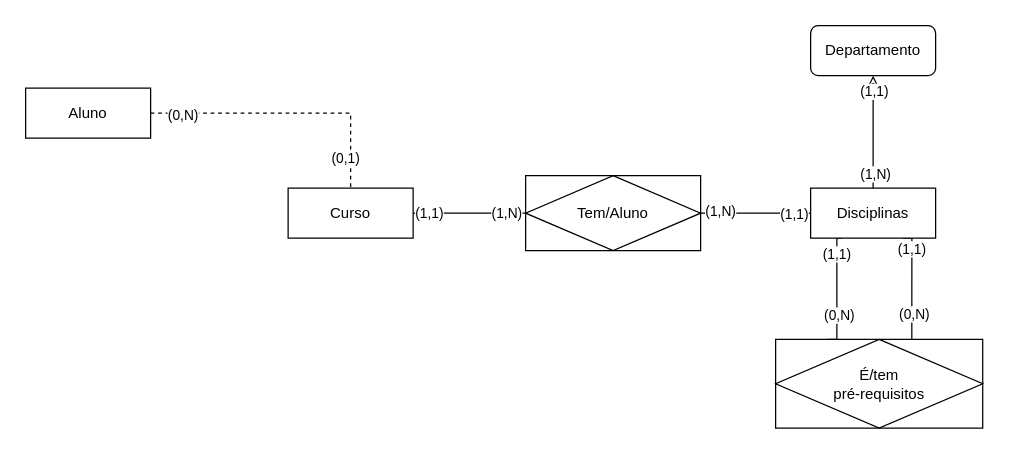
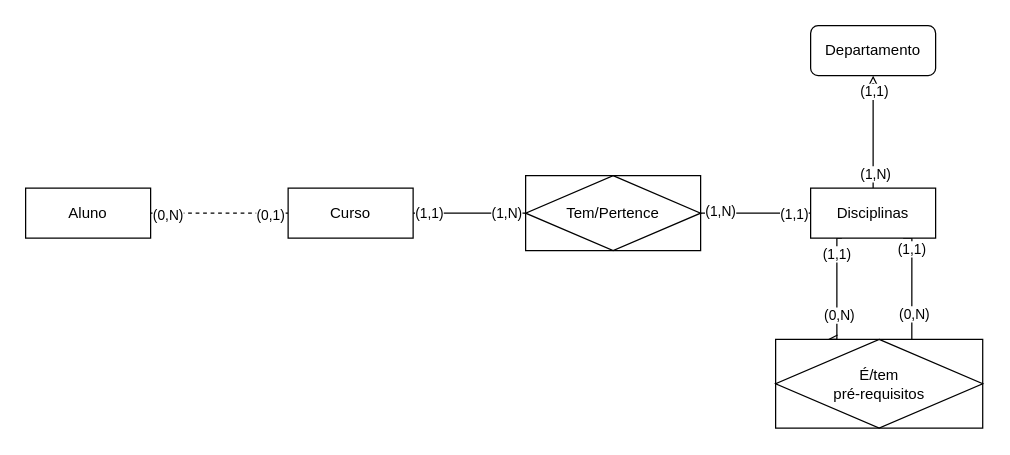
node "Aluno": moved (88, 113) -> (88, 213)
node "Tem/Aluno": label "Tem/Aluno" -> "Tem/Pertence"
edge "Disciplinas" -- "É/tem pré-requisitos": arrowhead none -> open
